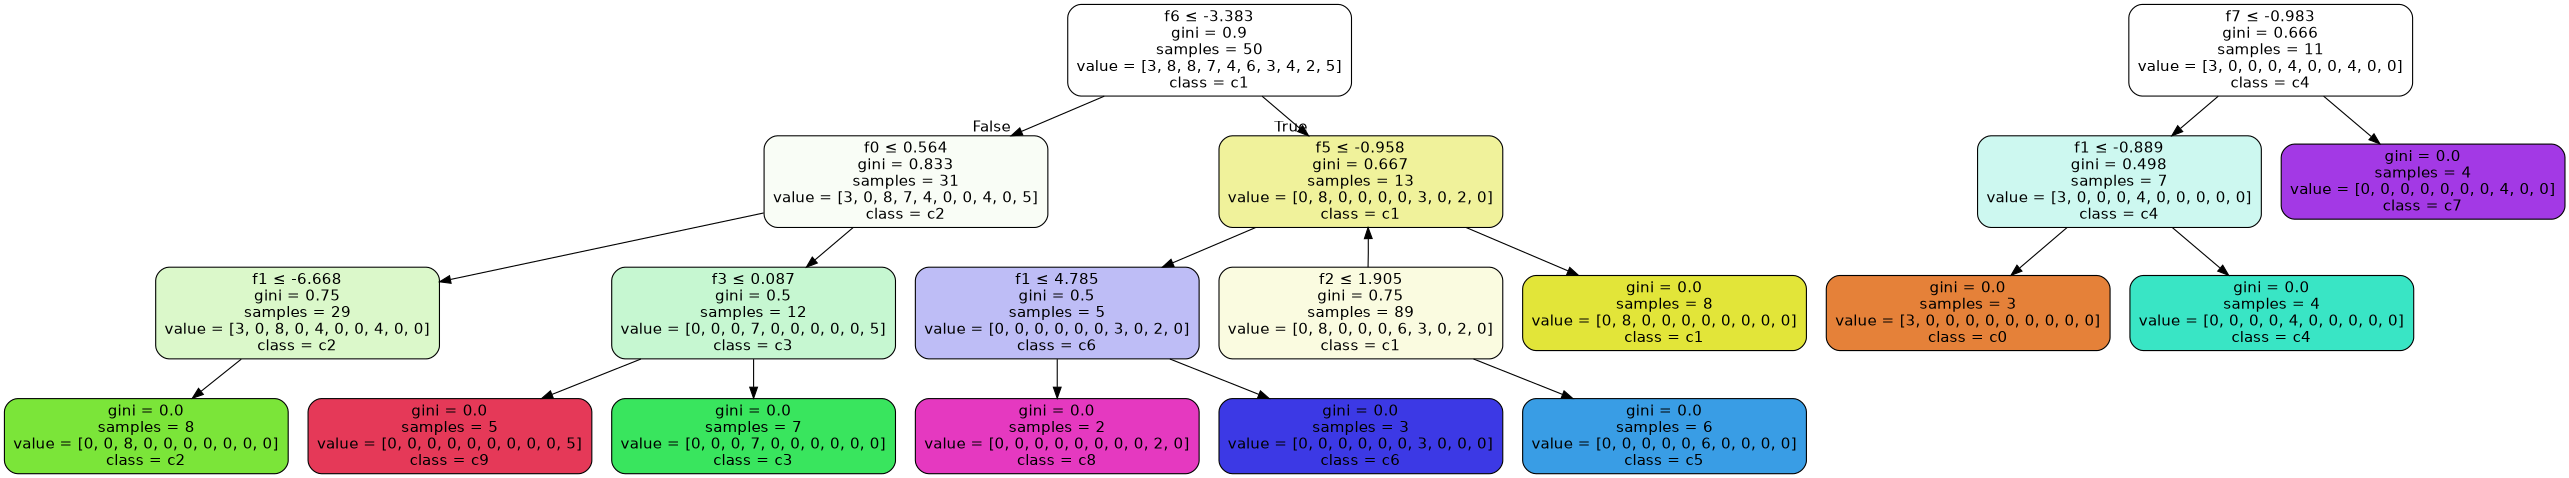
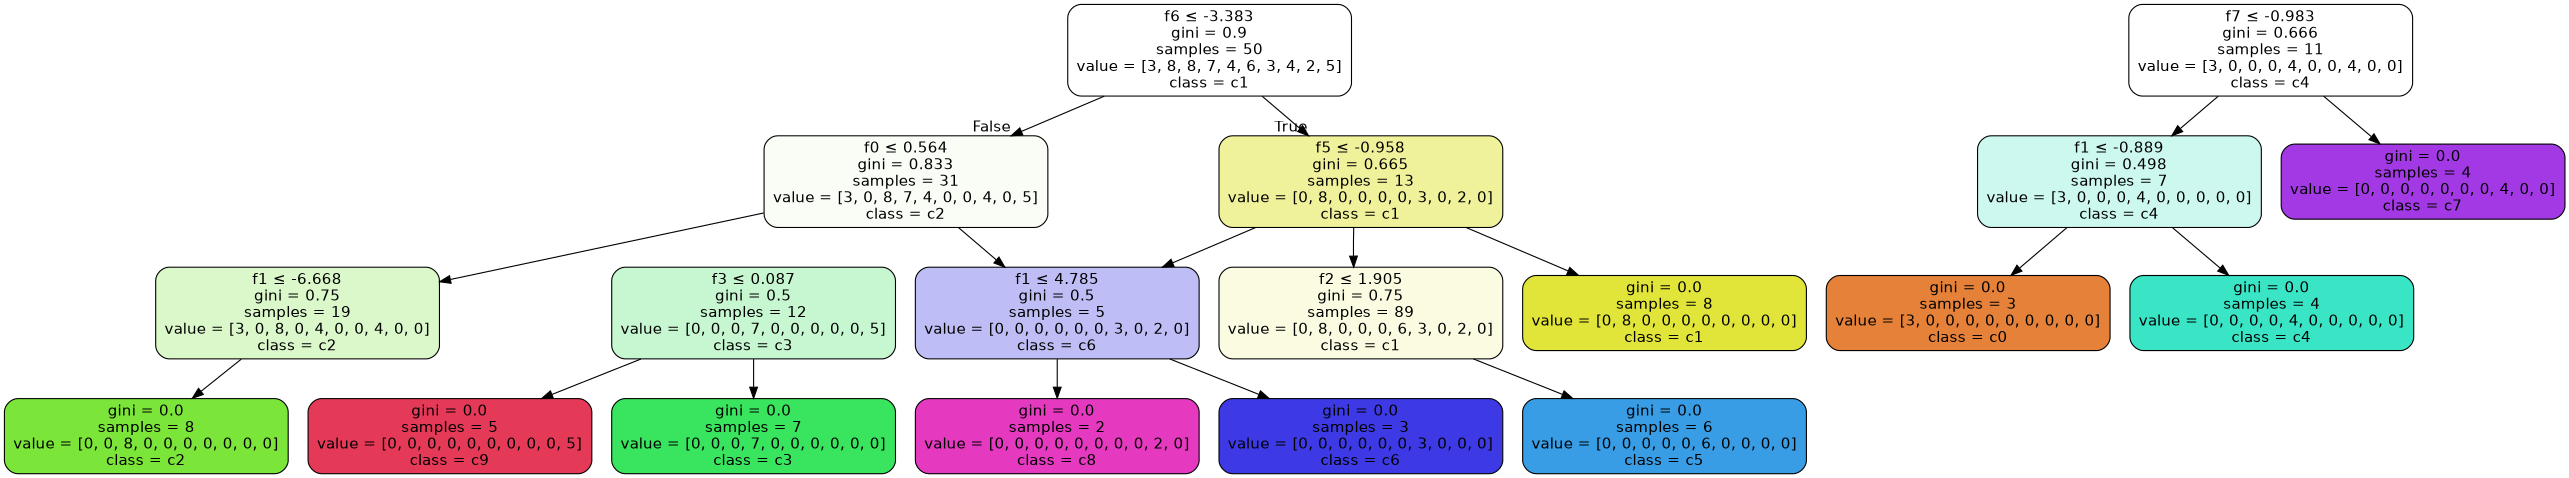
node "f5 ≤ -0.958": text "gini = 0.667" -> "gini = 0.665"
edge "f0 ≤ 0.564" -> "f3 ≤ 0.087": now "f0 ≤ 0.564" -> "f1 ≤ 4.785"
edge "f2 ≤ 1.905" -> "f5 ≤ -0.958": reversed
node "f1 ≤ -6.668": text "samples = 29" -> "samples = 19"
